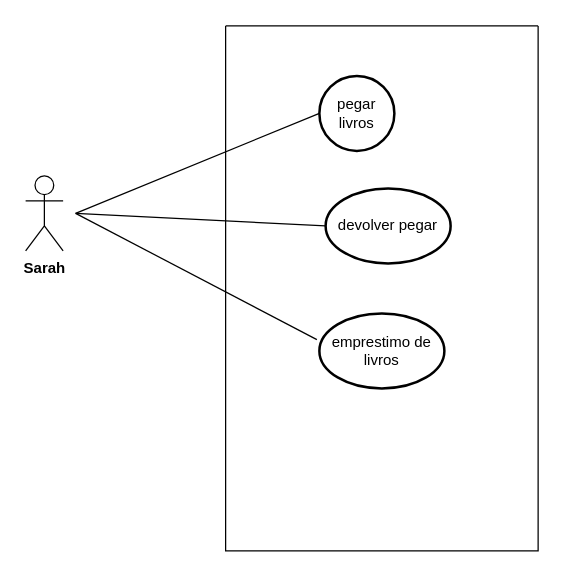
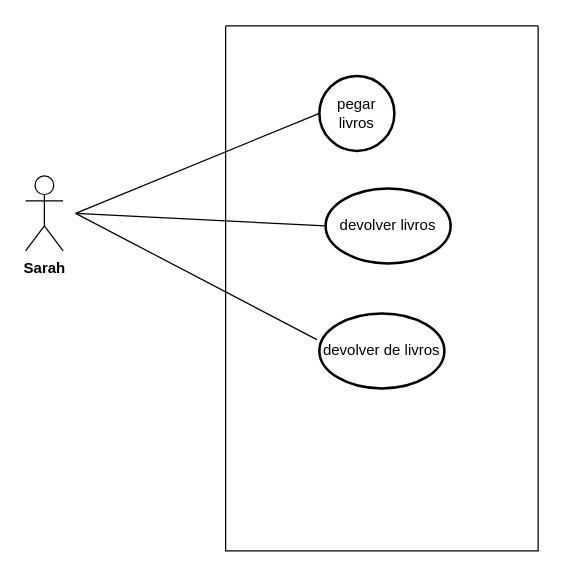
node "devolver pegar": label "devolver pegar" -> "devolver livros"
node "emprestimo de livros": label "emprestimo de livros" -> "devolver de livros"
